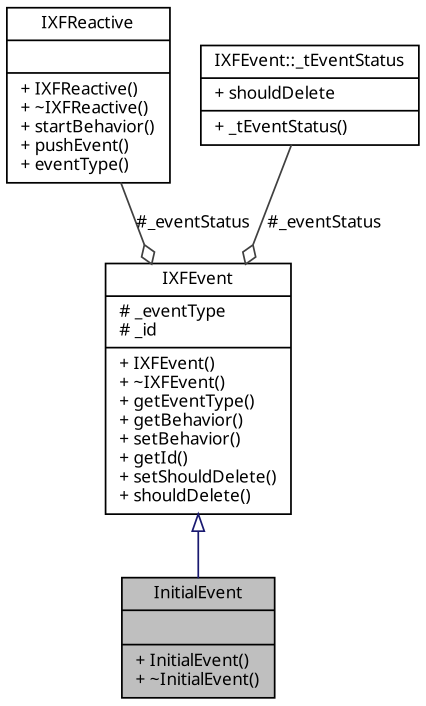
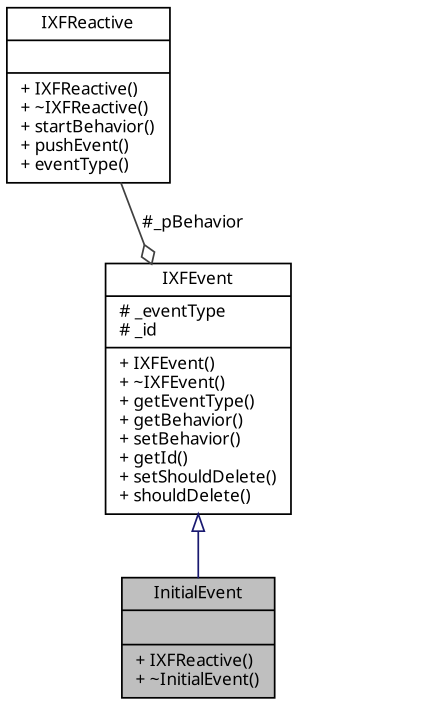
node "IXFEvent::_tEventStatus": removed
edge "IXFReactive" -> "IXFEvent": label " #_eventStatus" -> " #_pBehavior"
node "InitialEvent": text "+ InitialEvent()" -> "+ IXFReactive()"
